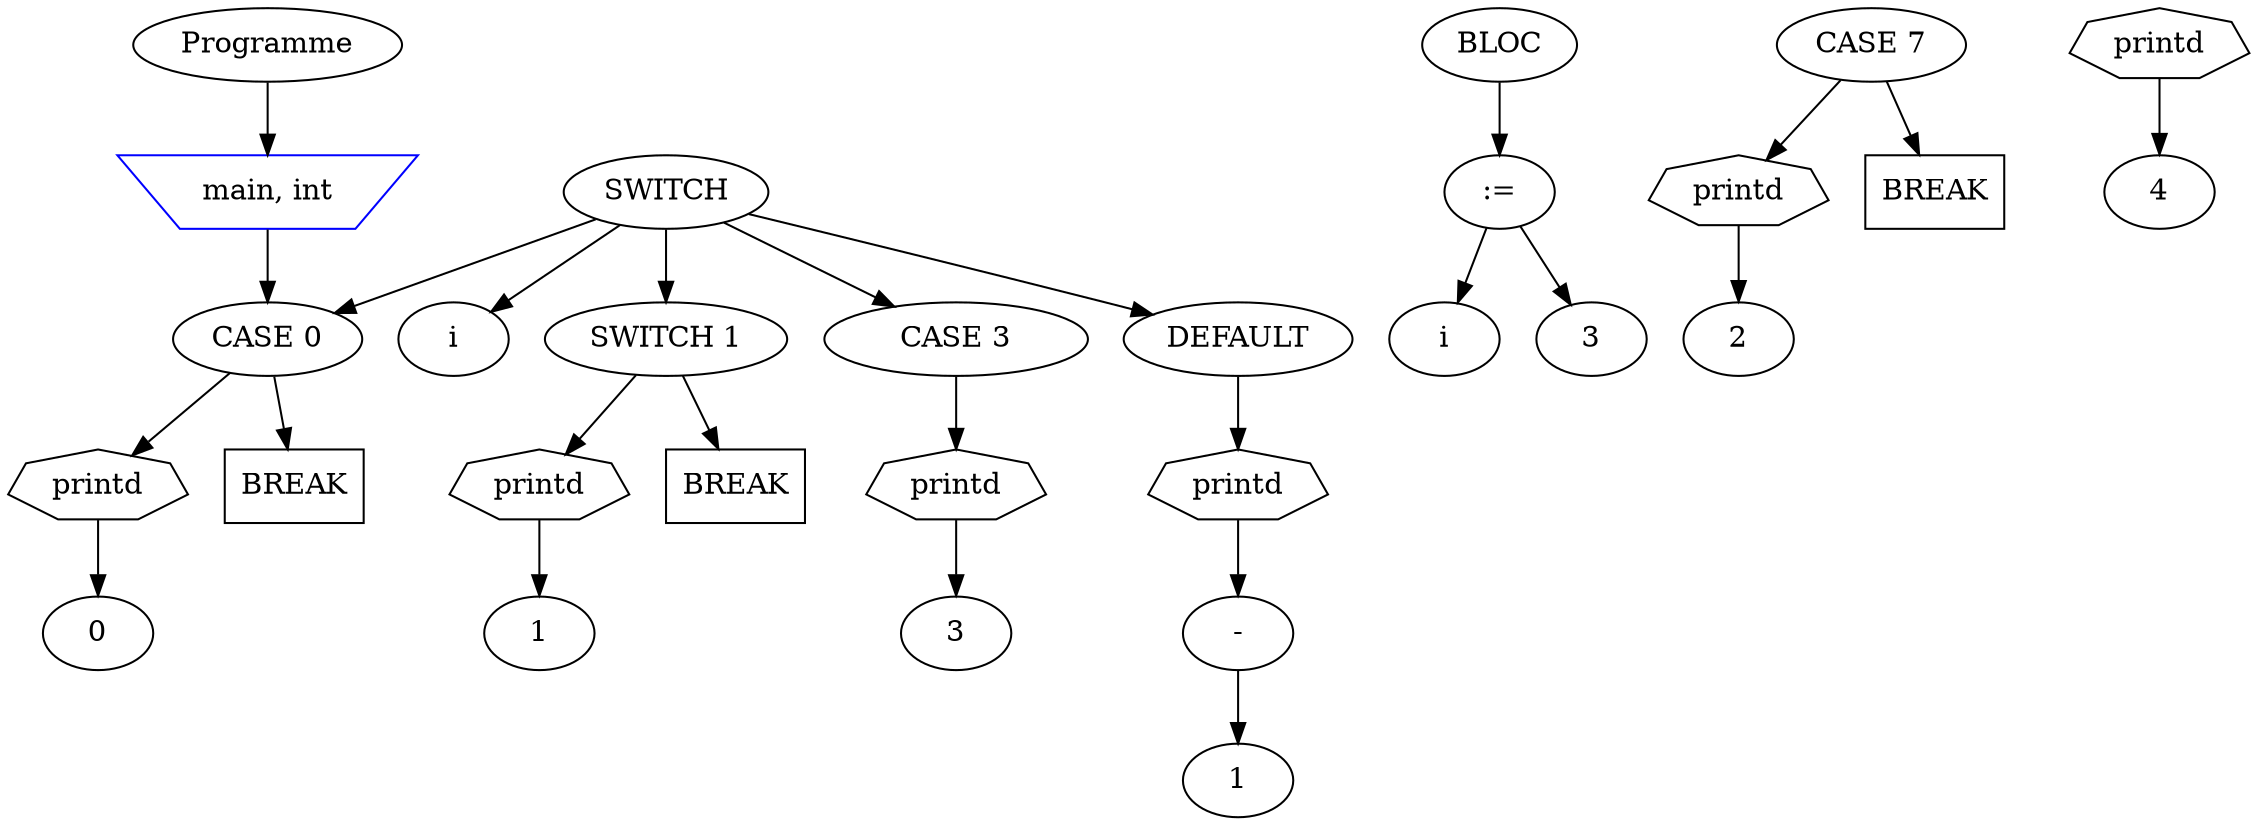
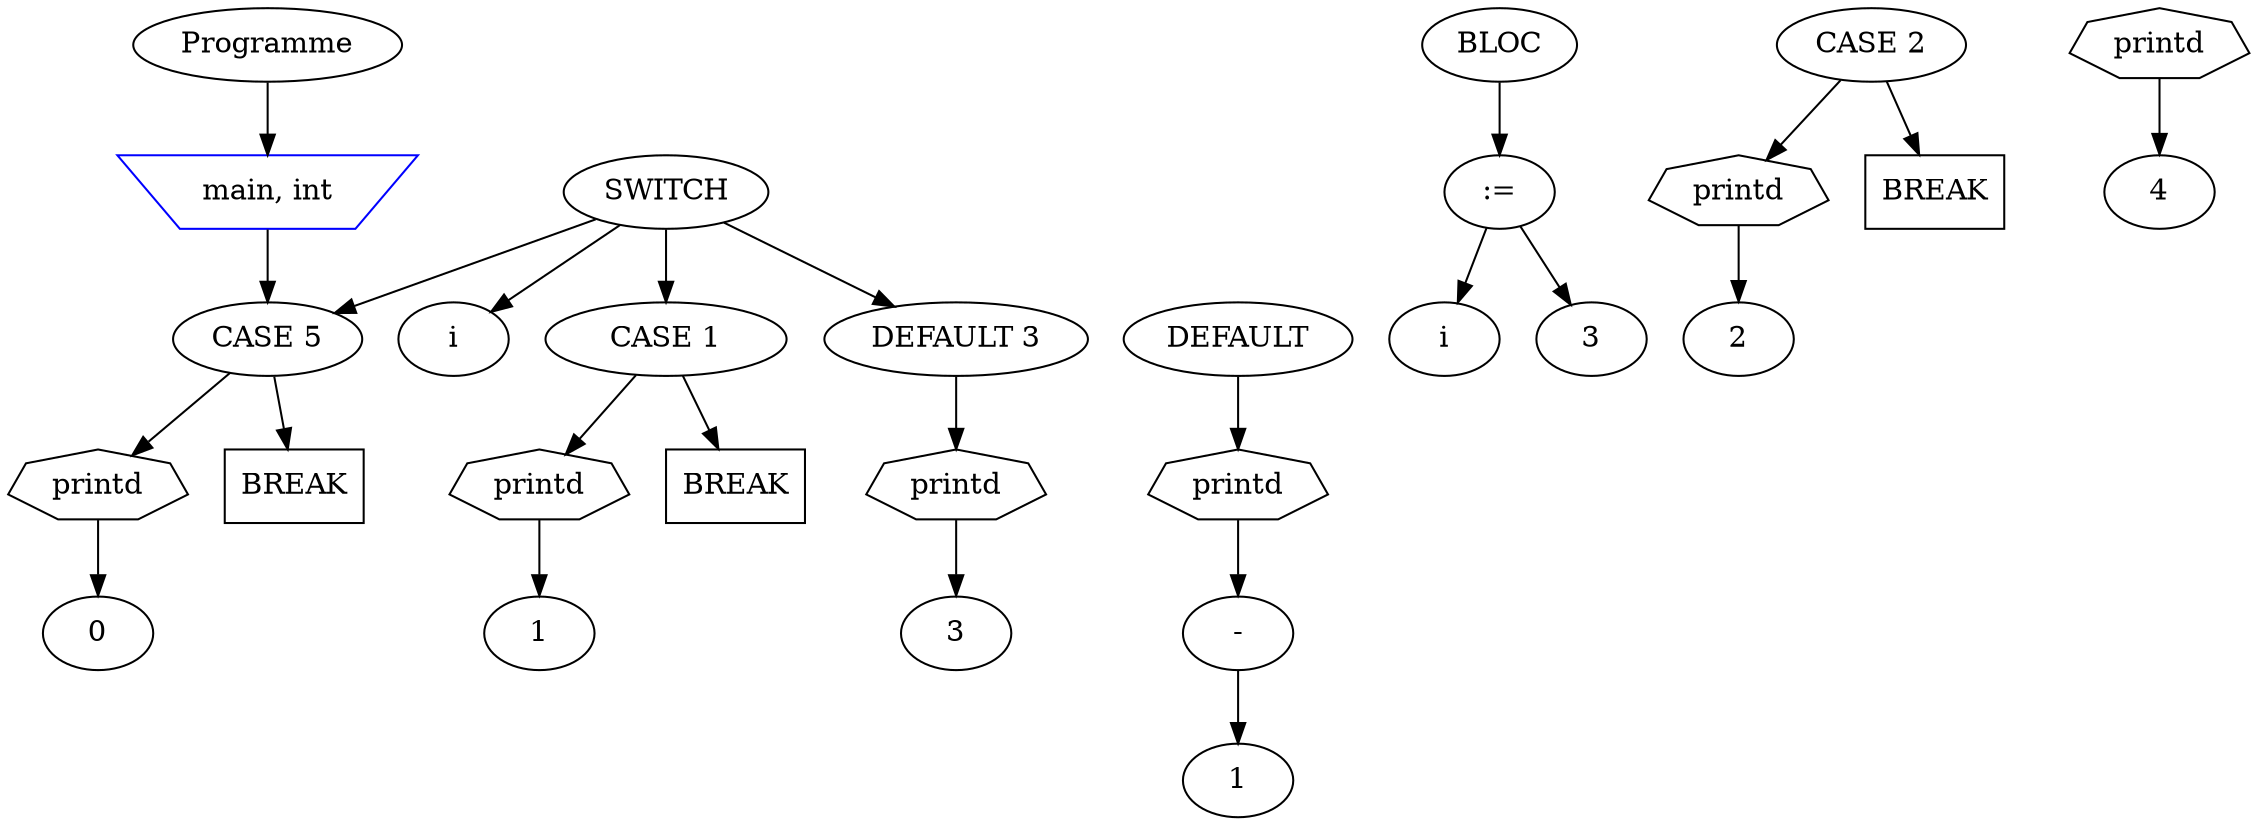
node "CASE 7": label "CASE 7" -> "CASE 2"
edge "SWITCH" -> "DEFAULT": removed
node "CASE 0": label "CASE 0" -> "CASE 5"
node "SWITCH 1": label "SWITCH 1" -> "CASE 1"
node "CASE 3": label "CASE 3" -> "DEFAULT 3"
